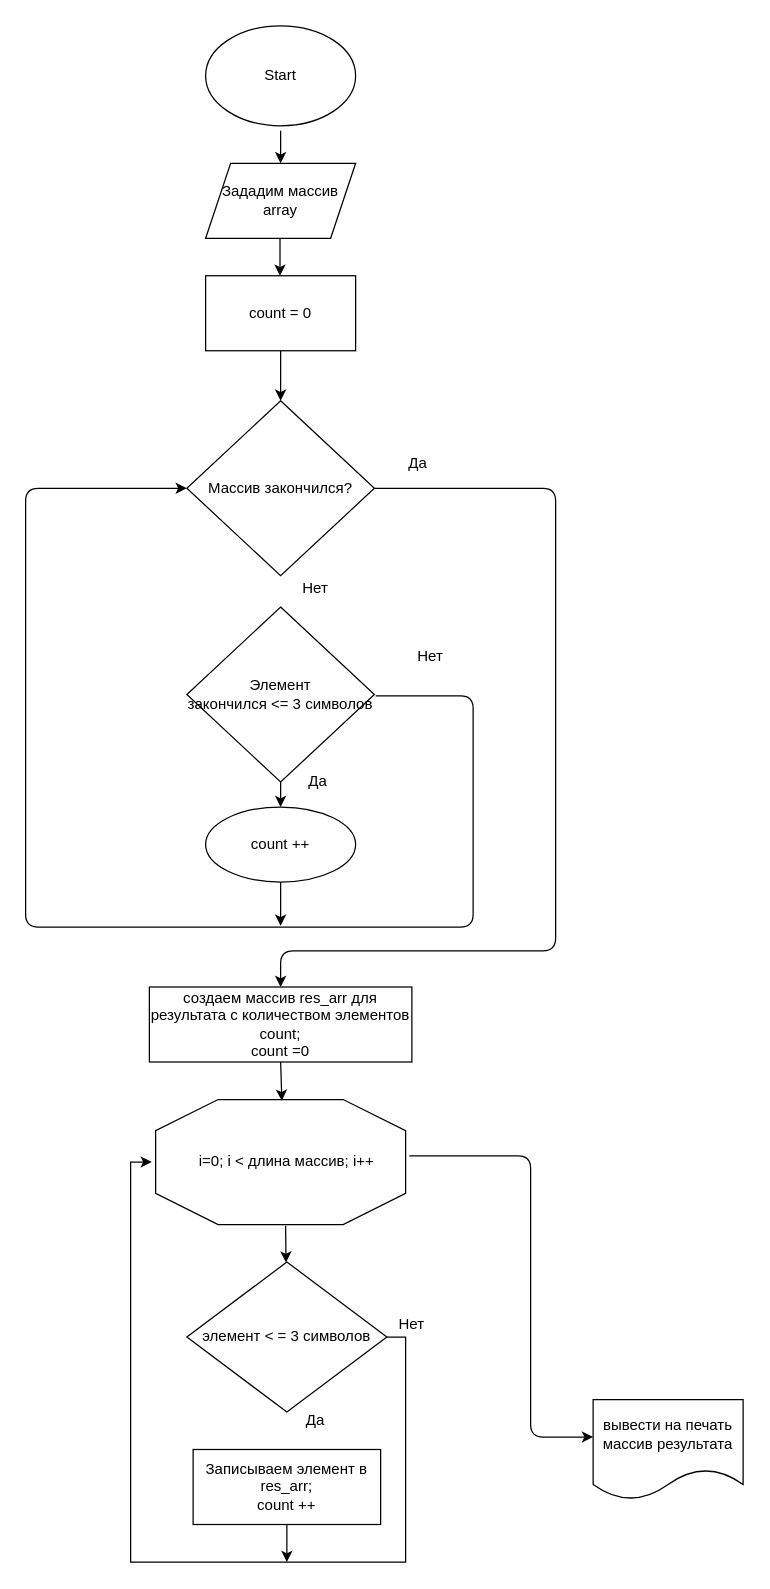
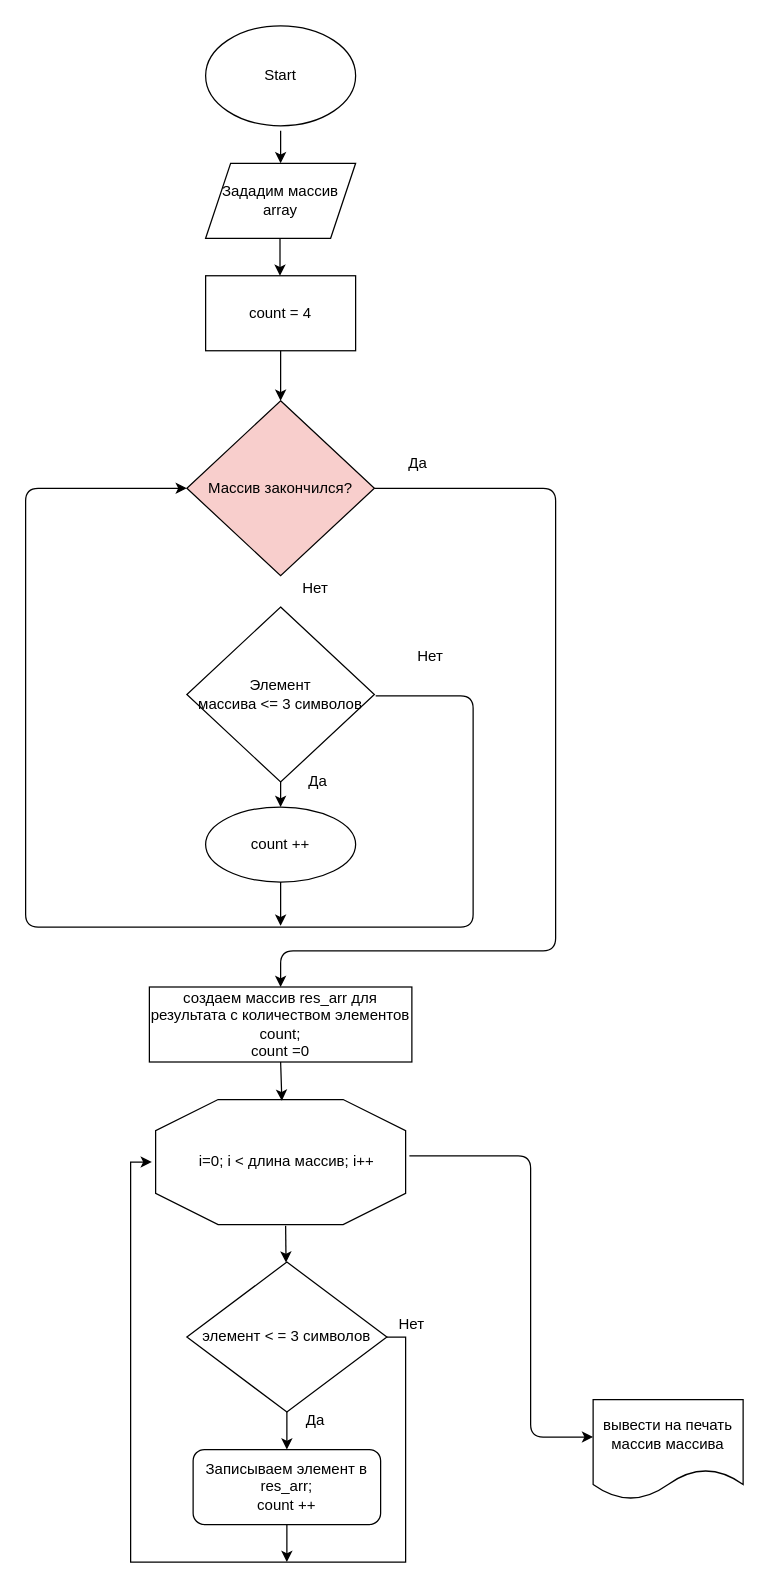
node "count = 0": label "count = 0" -> "count = 4"
node "Массив закончился?": fillcolor #ffffff -> #f8cecc
node "Элемент закончился <= 3 символов": label "Элемент закончился <= 3 символов" -> "Элемент массива <= 3 символов"
edge "элемент < = 3 символов" -> "Записываем элемент в res_arr; count ++": added
node "вывести на печать массив результата": label "вывести на печать массив результата" -> "вывести на печать массив массива"
node "Записываем элемент в res_arr; count ++": shape rectangle -> rounded rectangle
